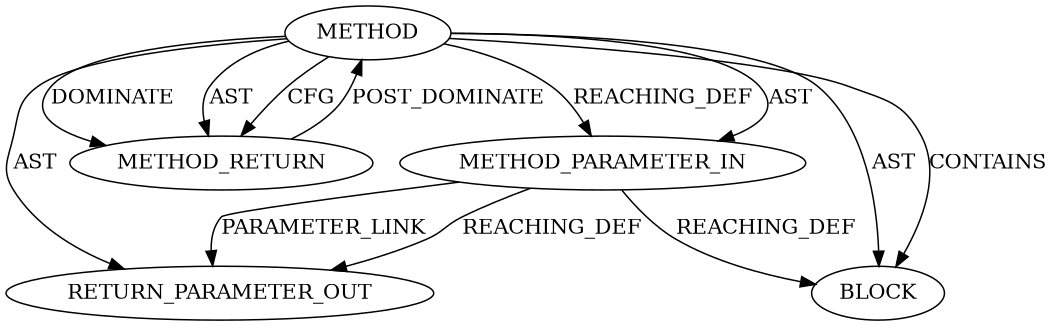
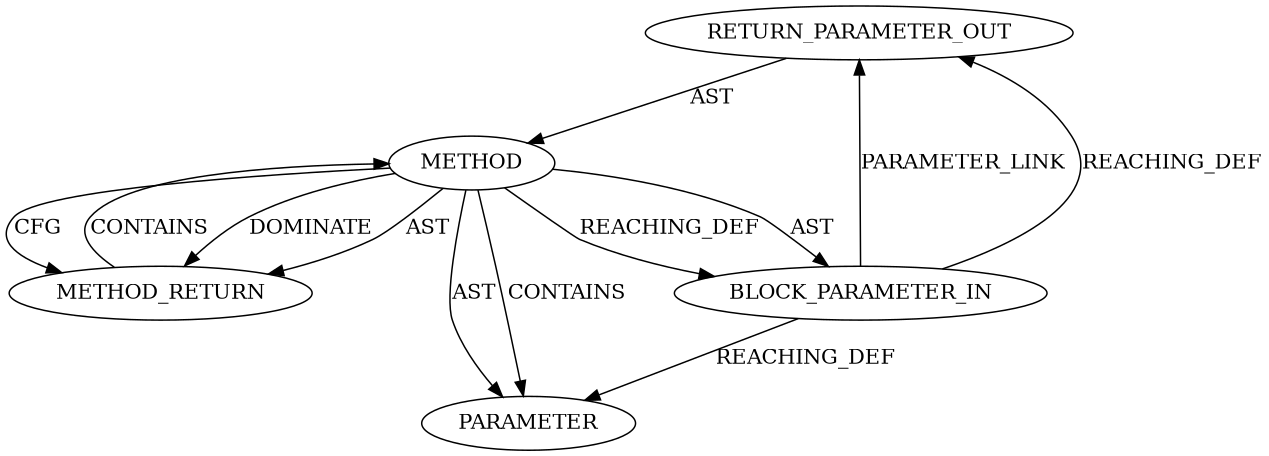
edge "METHOD" -> "RETURN_PARAMETER_OUT": reversed
edge "METHOD_RETURN" -> "METHOD": label "POST_DOMINATE" -> "CONTAINS"
node "METHOD_PARAMETER_IN": label "METHOD_PARAMETER_IN" -> "BLOCK_PARAMETER_IN"
node "BLOCK": label "BLOCK" -> "PARAMETER"
